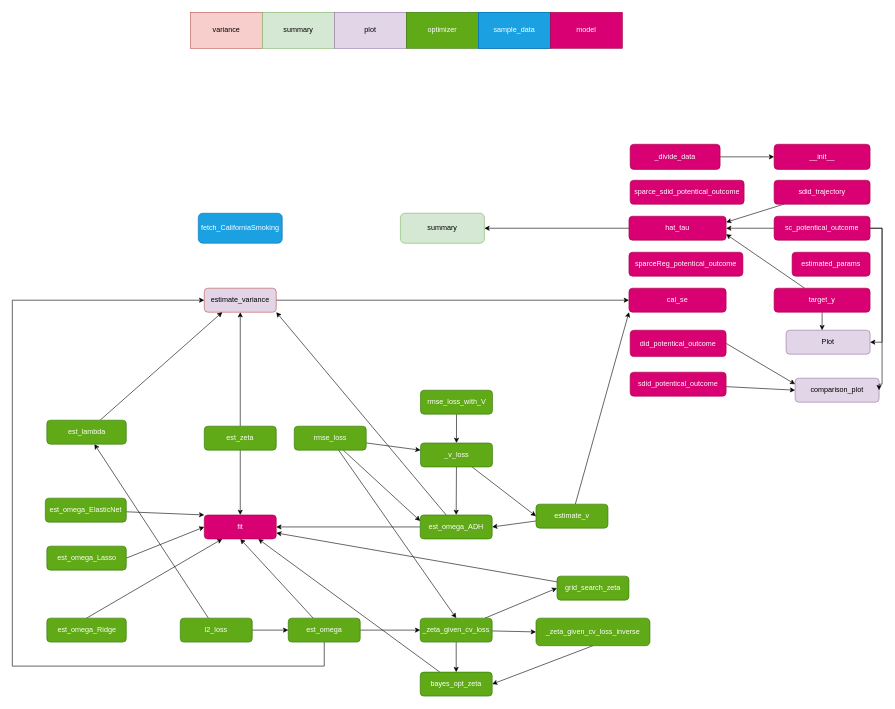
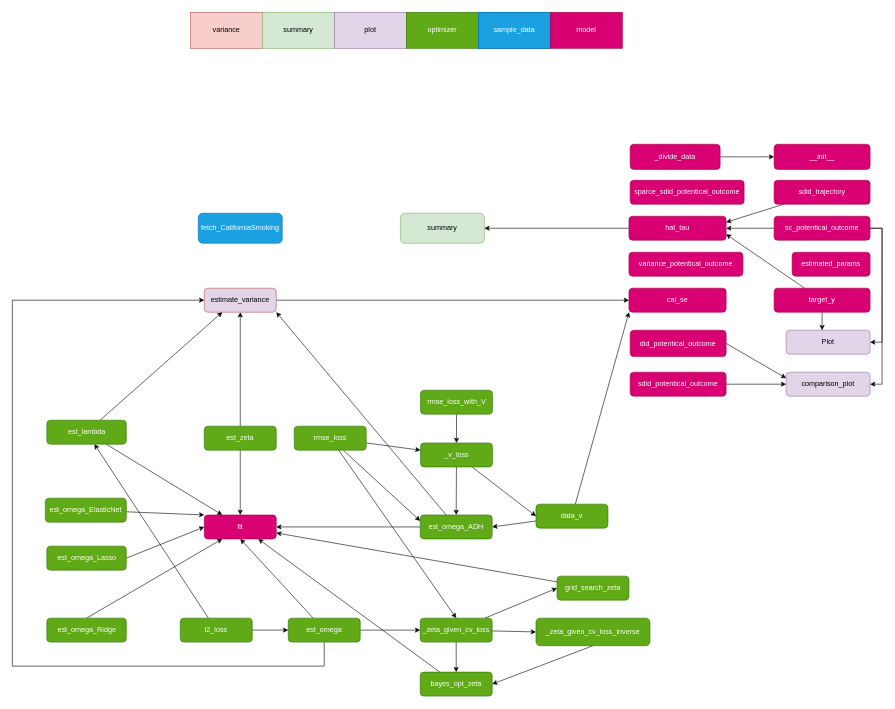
node "sparceReg_potentical_outcome": label "sparceReg_potentical_outcome" -> "variance_potentical_outcome"
node "comparison_plot": moved (837, 390) -> (828, 384)
edge "est_lambda" -> "fit": added
node "estimate_v": label "estimate_v" -> "data_v"
